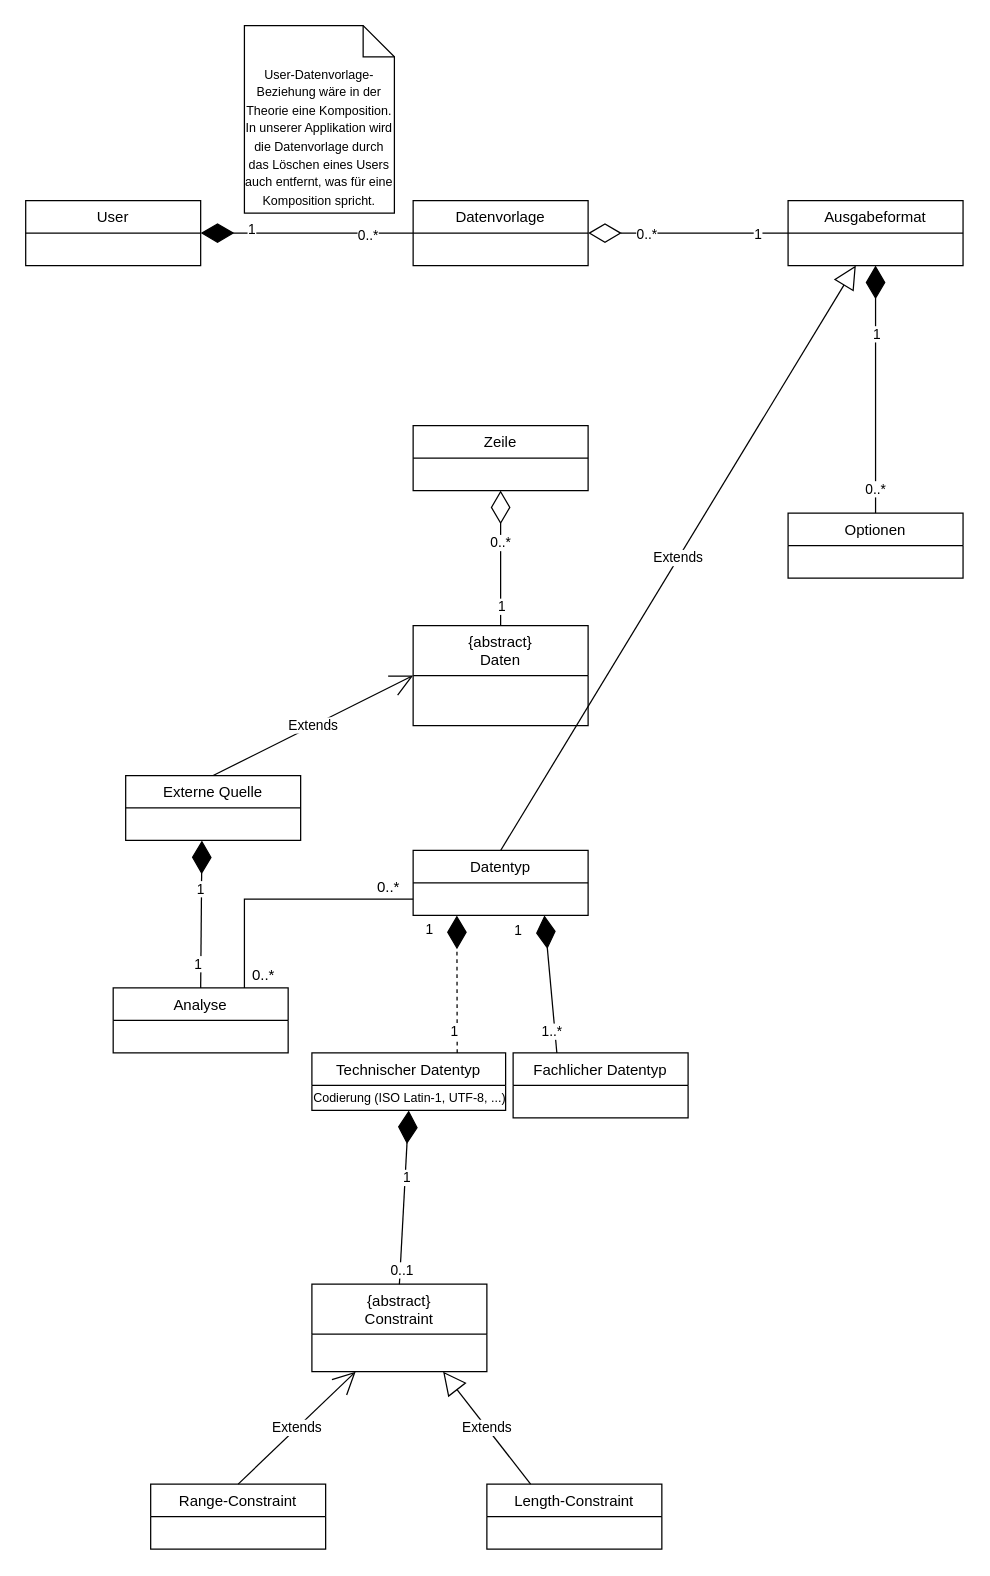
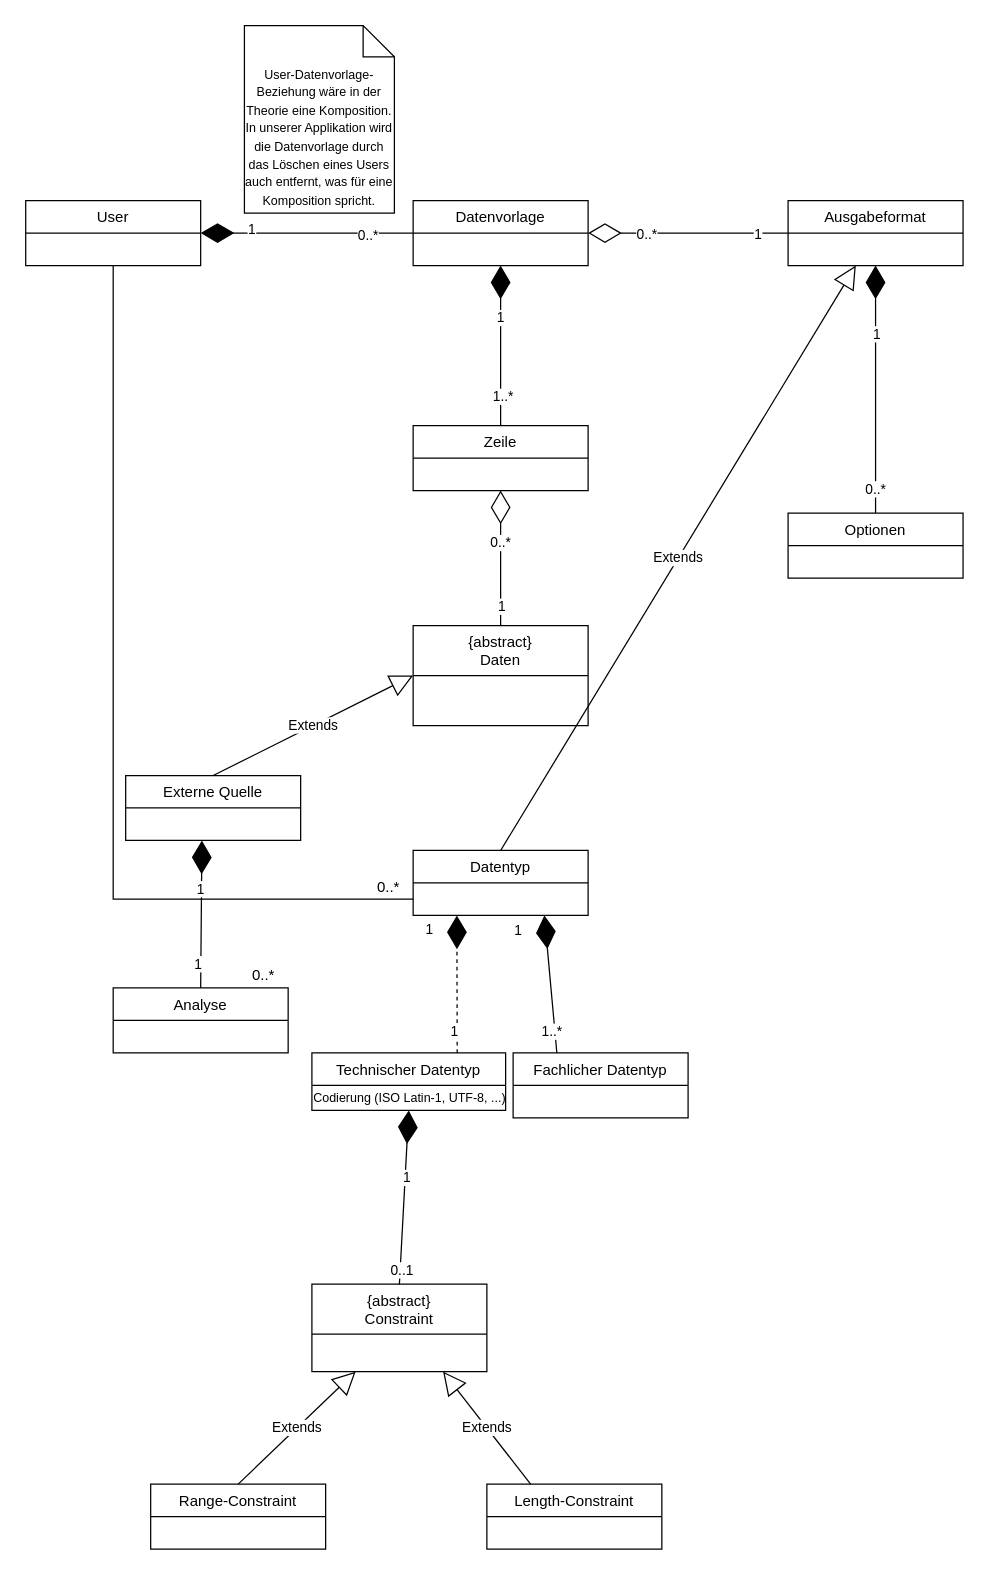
edge "Zeile" -> "Datenvorlage": added, labels "1..*", "1"
edge "Externe Quelle" -> "{abstract} Daten": arrowhead open -> block
edge "Datentyp" -- "Analyse": now "Datentyp" -- "User"
edge "Range-Constraint" -> "{abstract} Constraint": arrowhead open -> block
